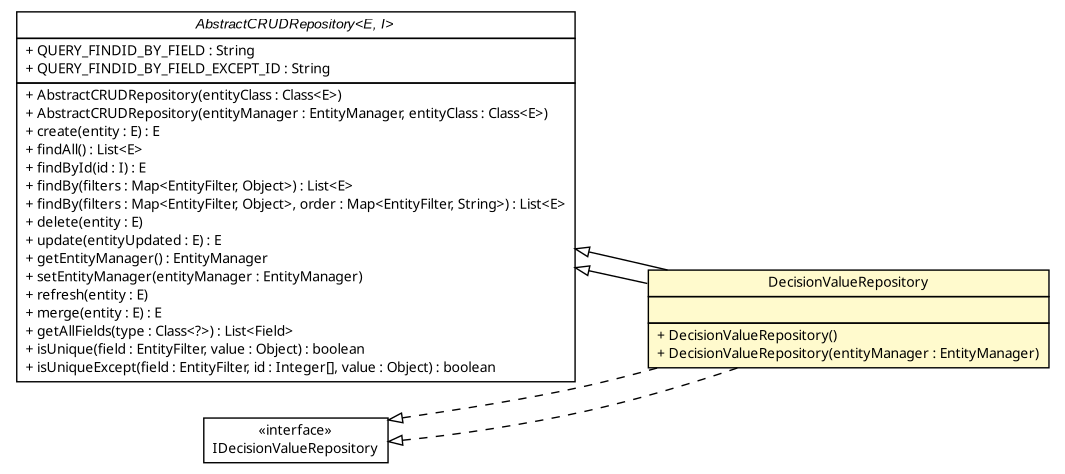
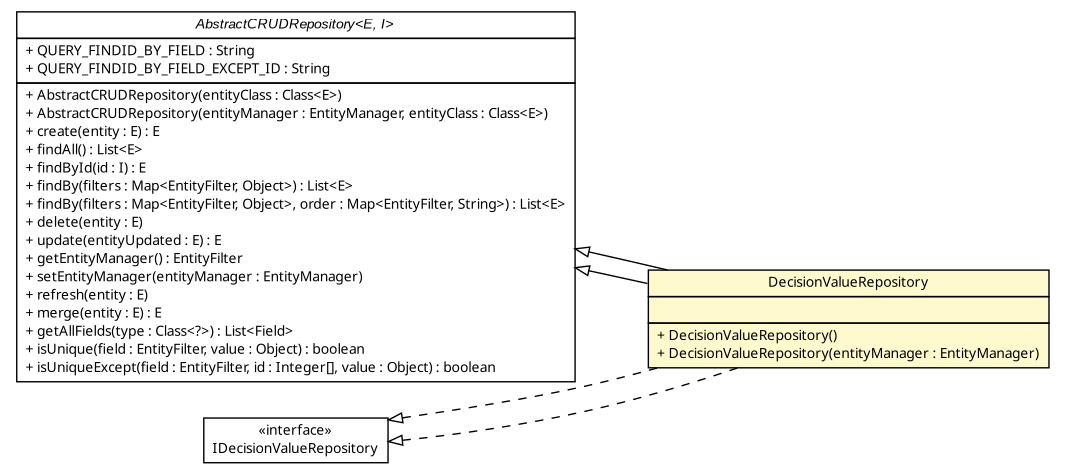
node "AbstractCRUDRepository<E, I>": text "+ getEntityManager() : EntityManager" -> "+ getEntityManager() : EntityFilter"
